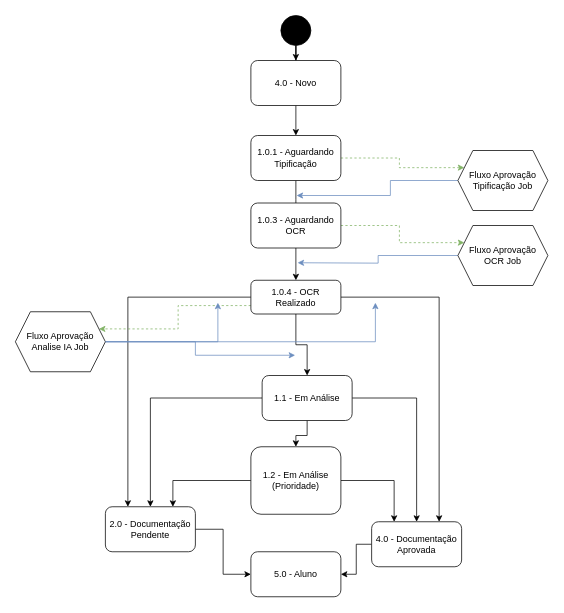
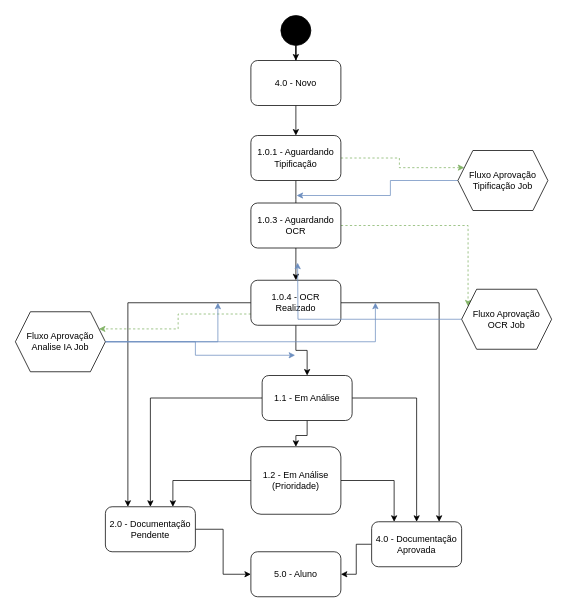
node "Fluxo Aprovação OCR Job": moved (503, 255) -> (507, 319)
node "1.0.4 - OCR Realizado": size 90x34 -> 90x45
